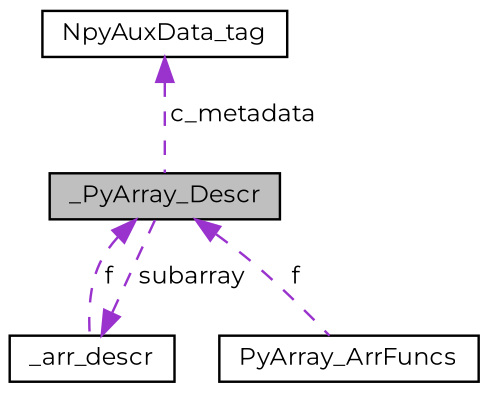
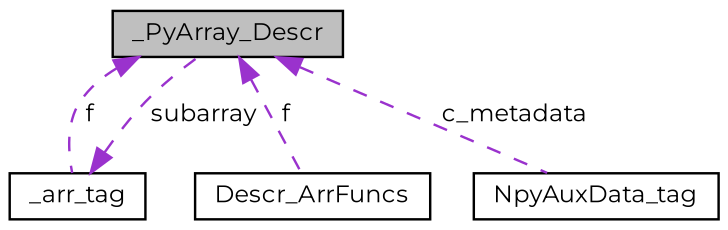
edge "_PyArray_Descr" -> "NpyAuxData_tag": reversed
node "_arr_descr": label "_arr_descr" -> "_arr_tag"
node "PyArray_ArrFuncs": label "PyArray_ArrFuncs" -> "Descr_ArrFuncs"
